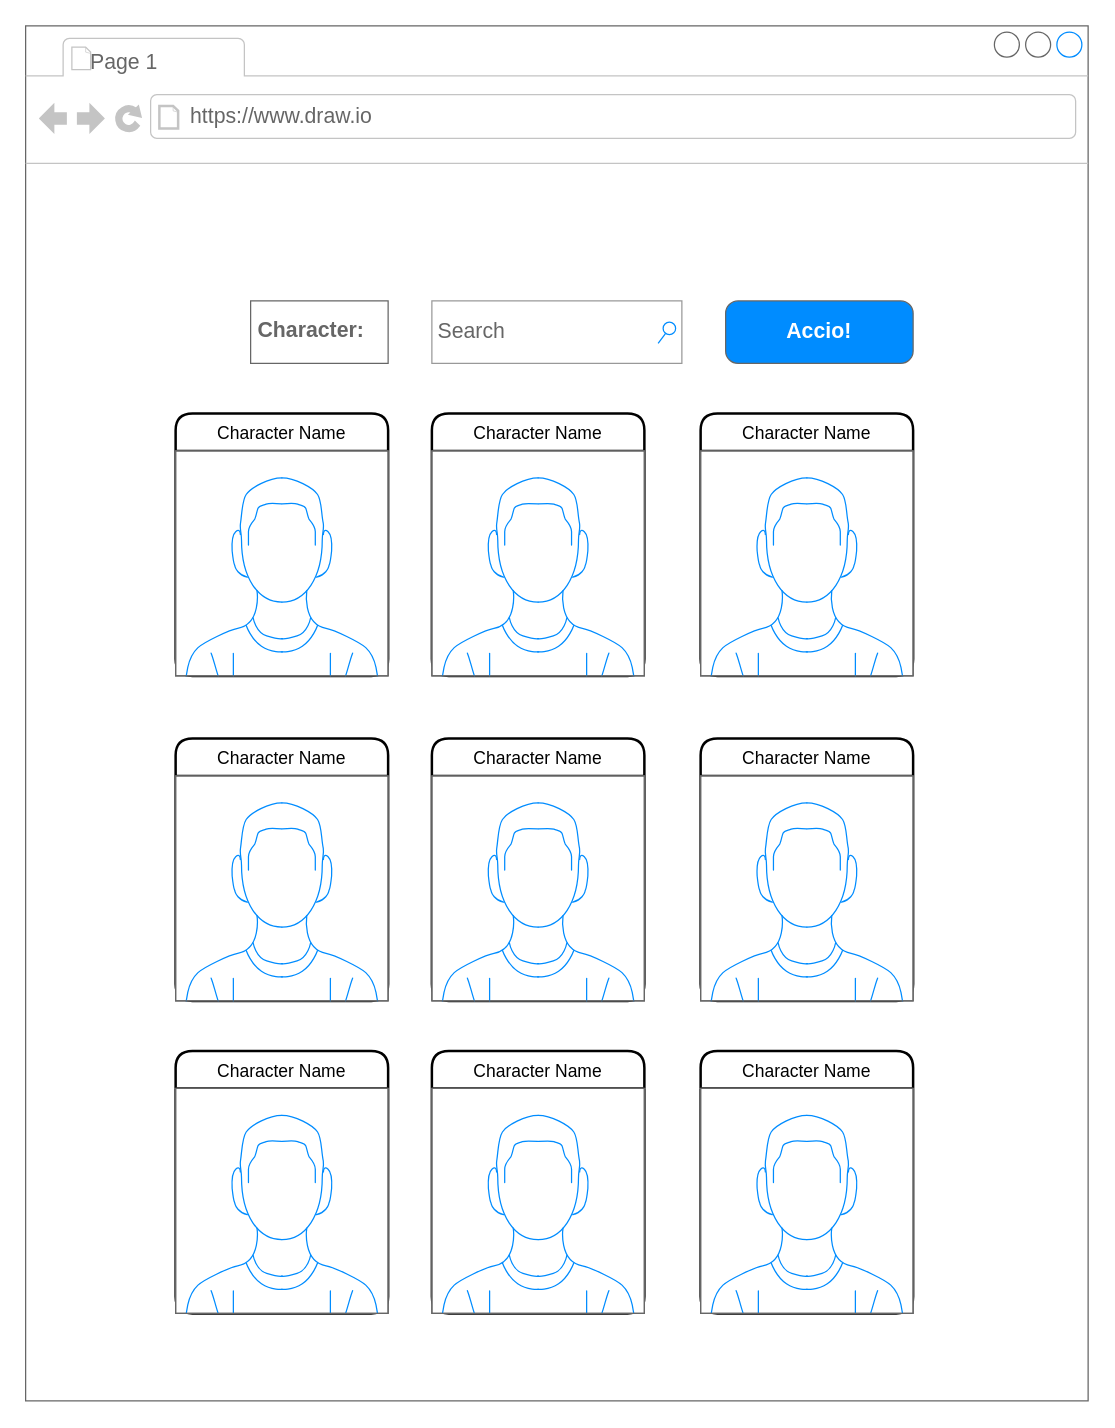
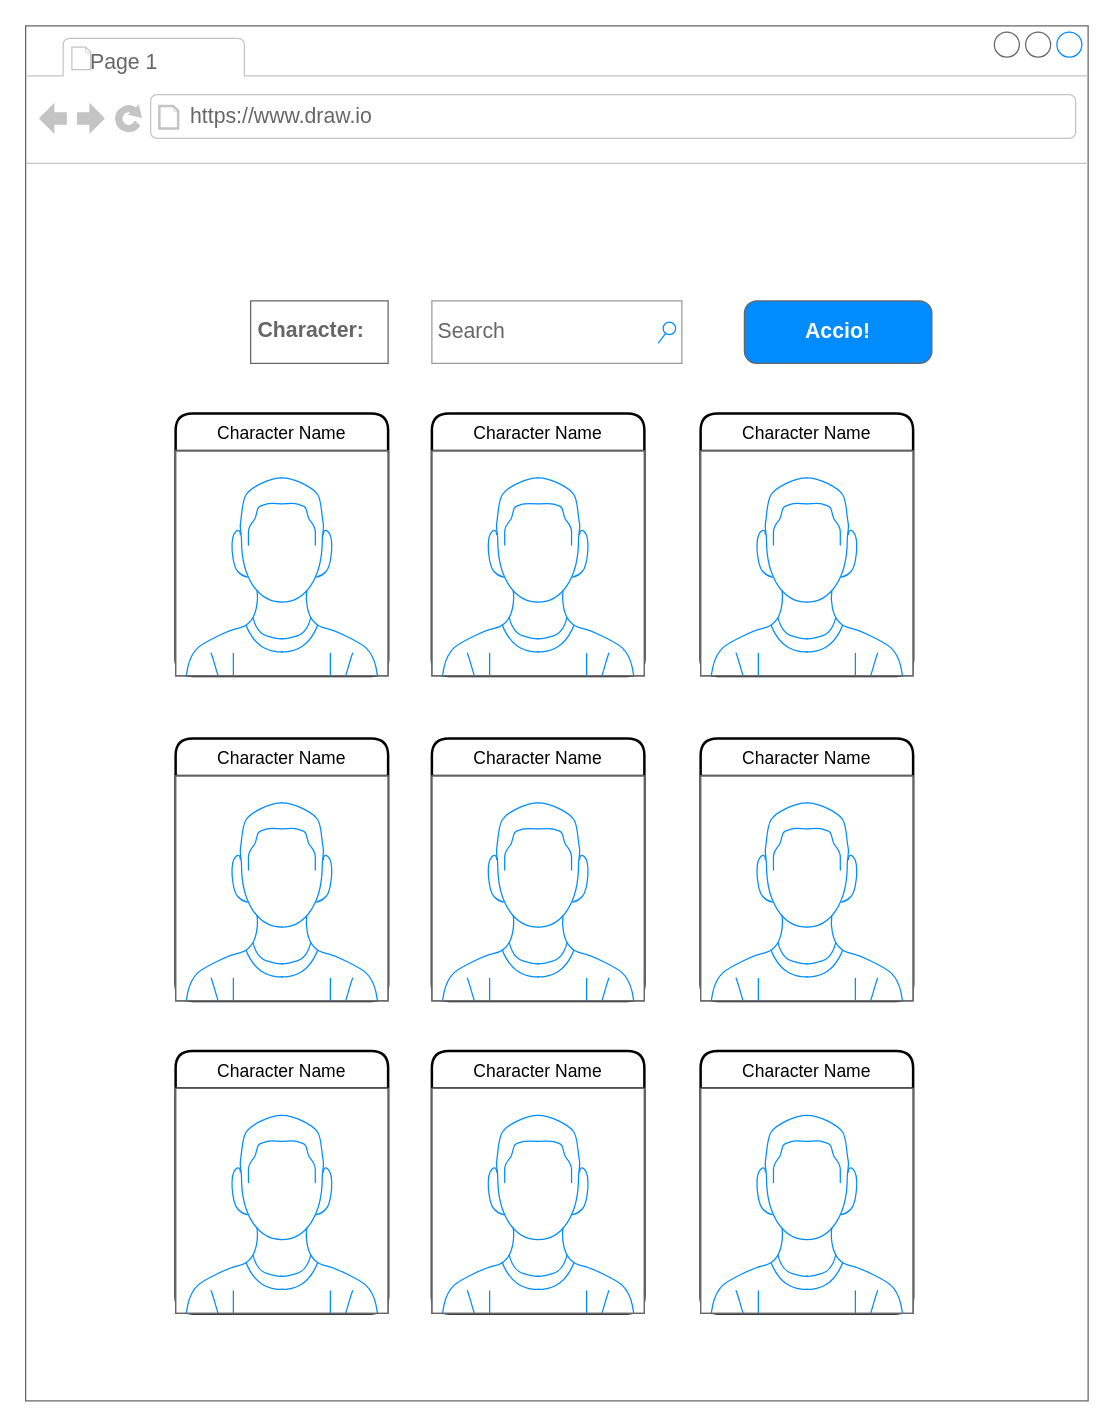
node "Accio!": moved (819, 332) -> (838, 332)
